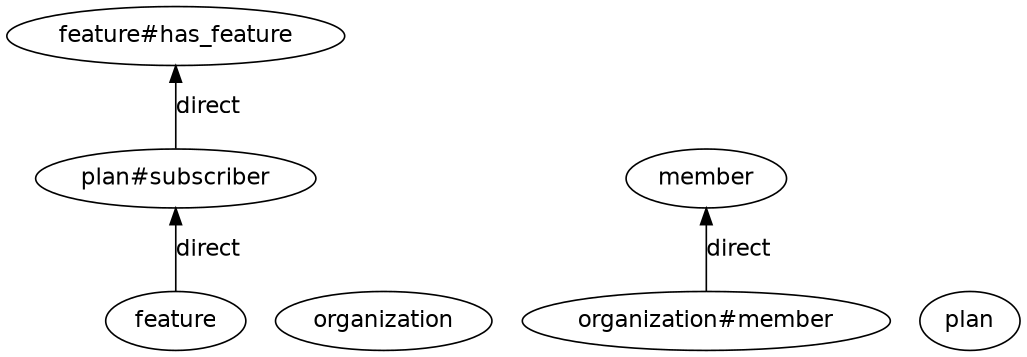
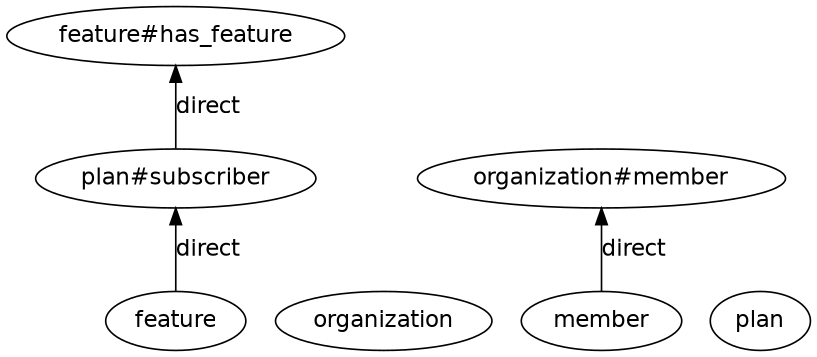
edge "organization#member" -> "member": reversed
